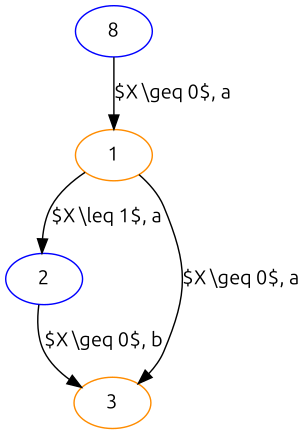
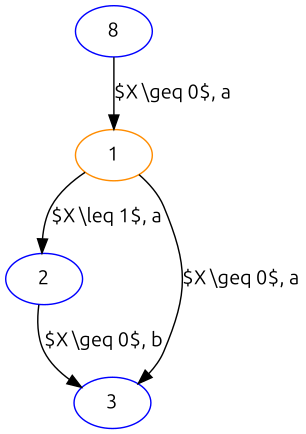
node "3": color darkorange -> blue
